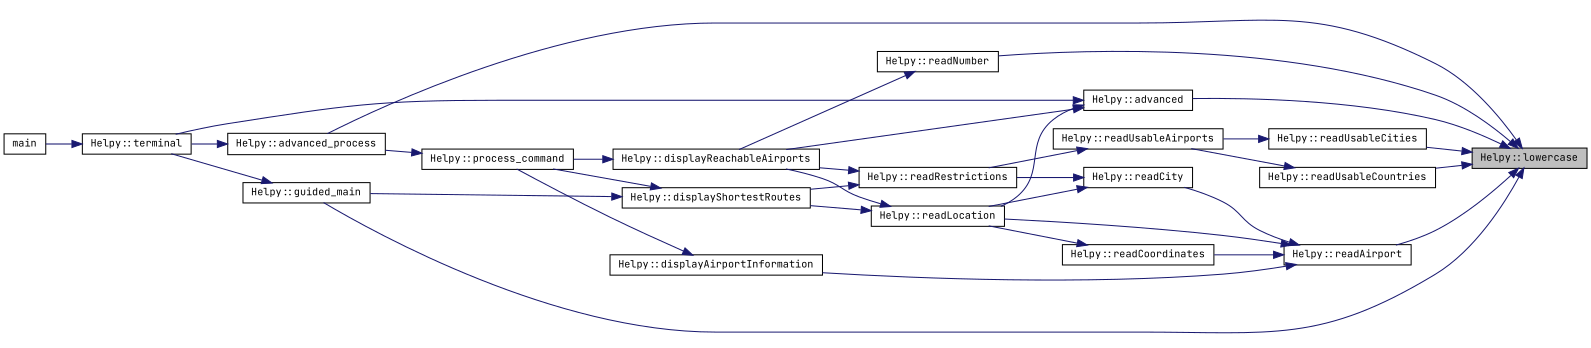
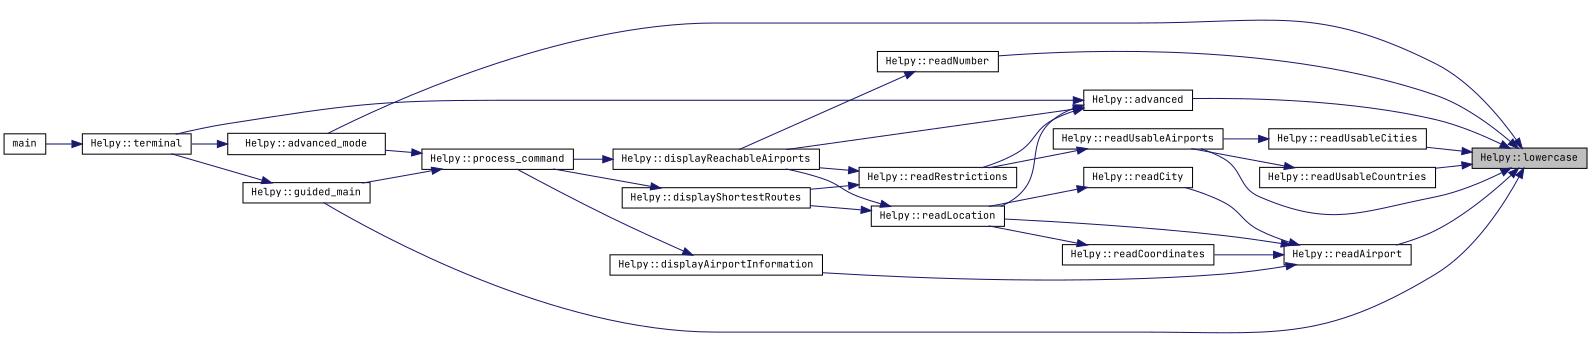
node "Helpy::advanced_process": label "Helpy::advanced_process" -> "Helpy::advanced_mode"
edge "Helpy::readRestrictions" -> "Helpy::readCity": now "Helpy::readRestrictions" -> "Helpy::advanced"
edge "Helpy::guided_main" -> "Helpy::displayShortestRoutes": now "Helpy::guided_main" -> "Helpy::process_command"
edge "Helpy::readUsableAirports" -> "Helpy::lowercase": added
